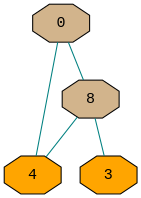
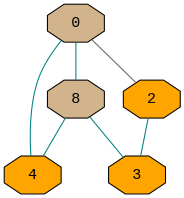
node "2": added
